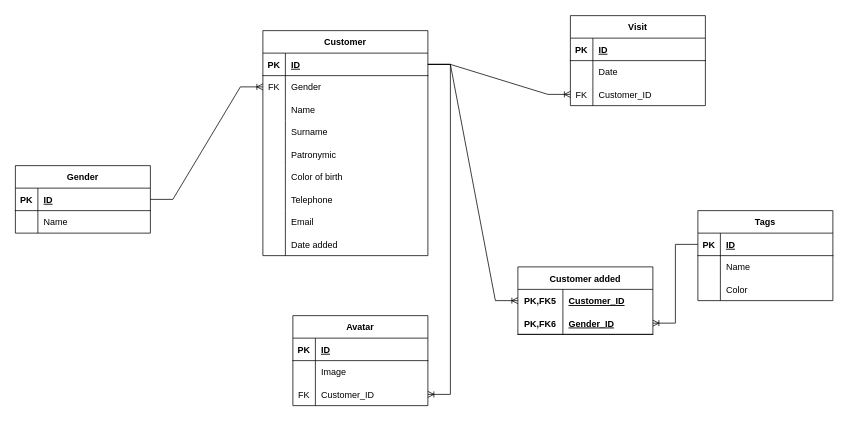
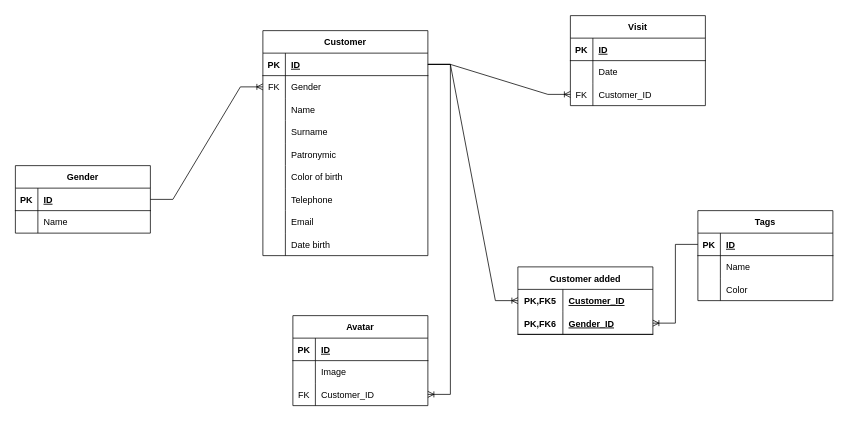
node "Date added": label "Date added" -> "Date birth"
